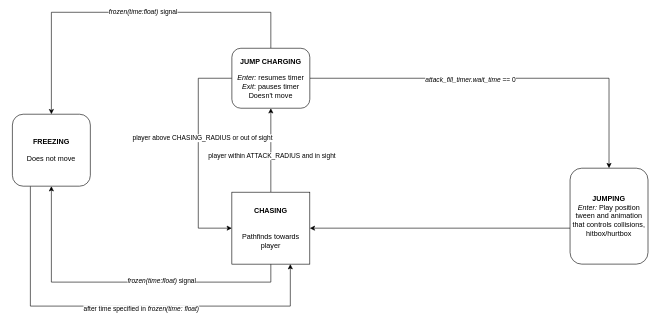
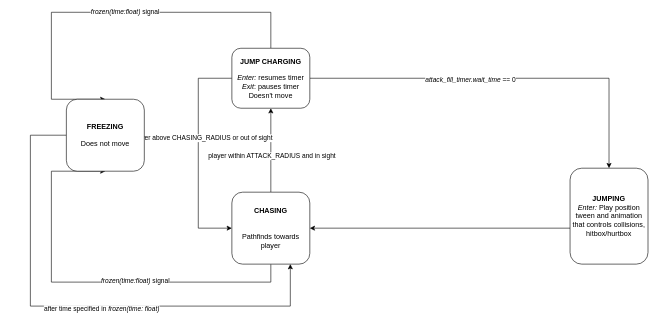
node "FREEZING Does not move": moved (51, 150) -> (105, 135)
node "CHASING Pathfinds towards player": shape rectangle -> rounded rectangle
